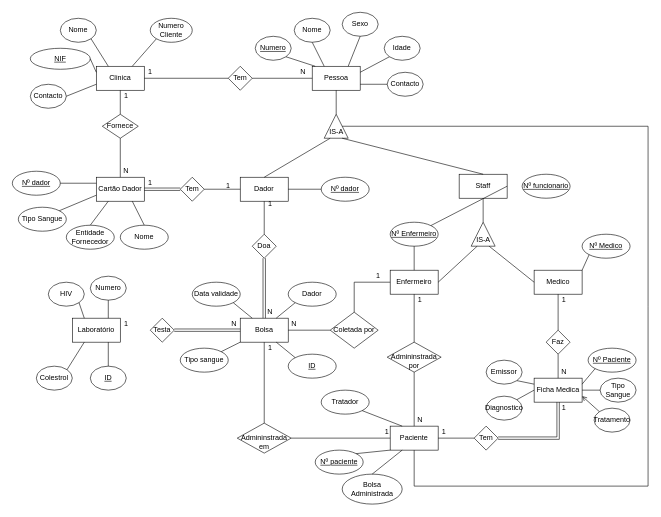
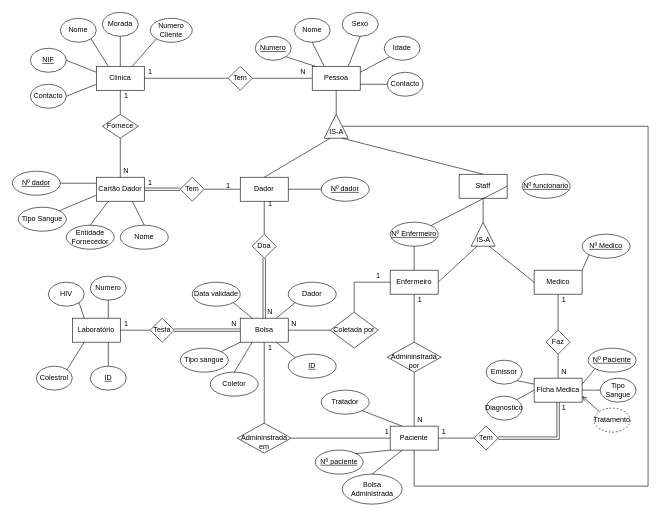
node "Morada": added
edge "Morada" -- "Clinica": added
node "NIF": size 60x21 -> 36x24
edge "Laboratório" -- "Testa": added
edge "Bolsa" -- "Coletor": added
node "Coletor": added
node "Tratamento": style solid -> dashed
